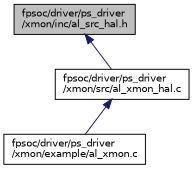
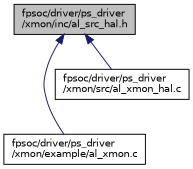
edge "fpsoc/driver/ps_driver /xmon/example/al_xmon.c" -> "fpsoc/driver/ps_driver /xmon/src/al_xmon_hal.c": now "fpsoc/driver/ps_driver /xmon/example/al_xmon.c" -> "fpsoc/driver/ps_driver /xmon/inc/al_src_hal.h"
